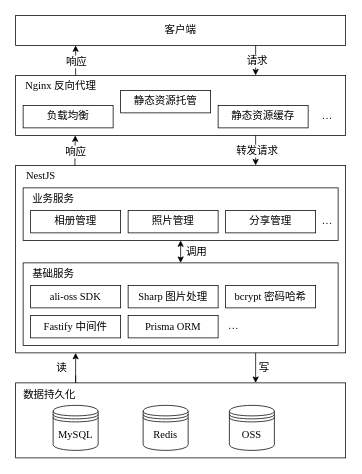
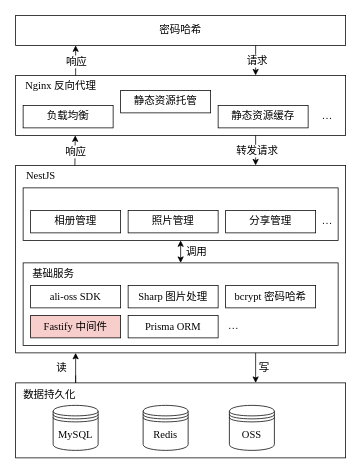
node "客户端": label "客户端" -> "密码哈希"
node "业务服务": removed
node "Fastify 中间件": fillcolor #ffffff -> #f8cecc
